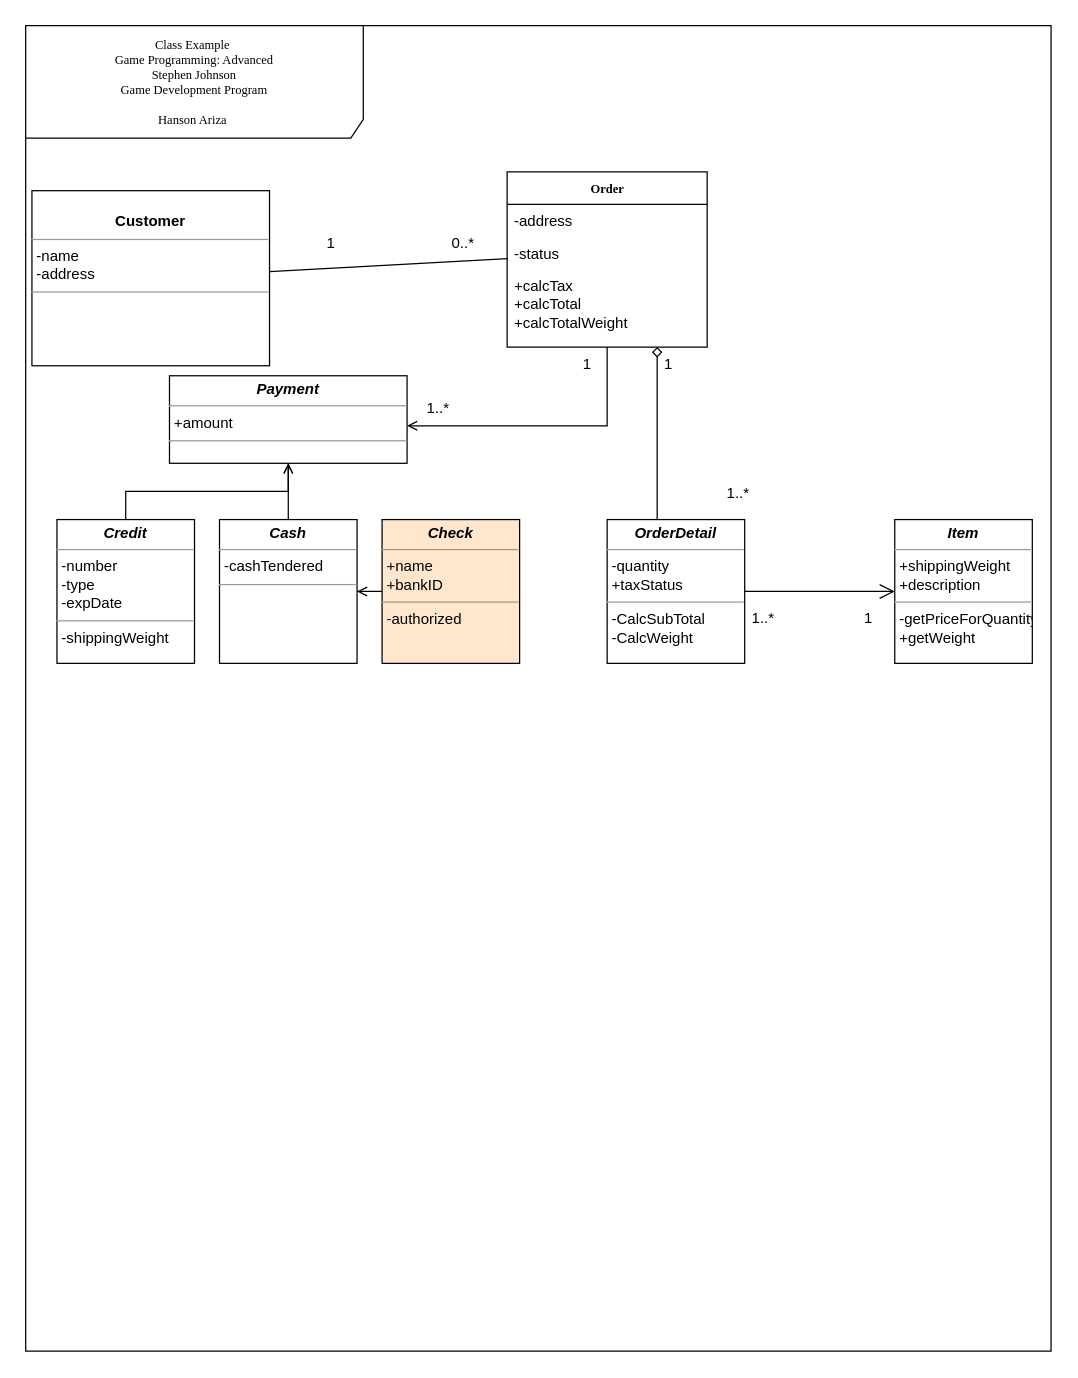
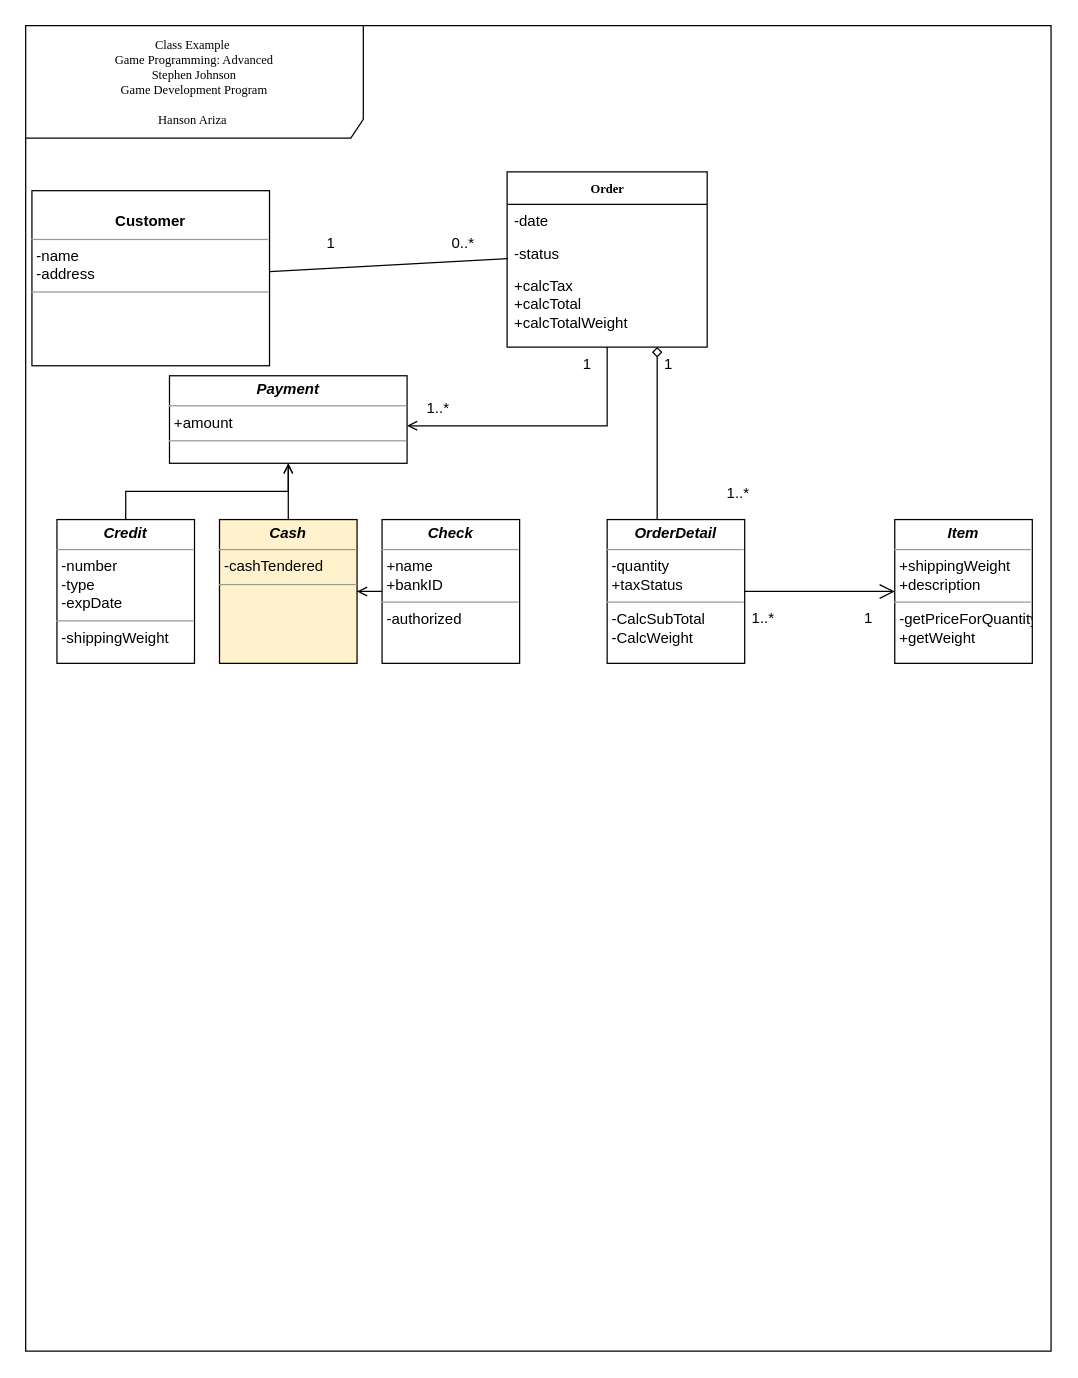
node "-address": label "-address" -> "-date"
node "Cash -cashTendered": fillcolor #ffffff -> #fff2cc
node "Check +name +bankID -authorized": fillcolor #ffe6cc -> #ffffff
